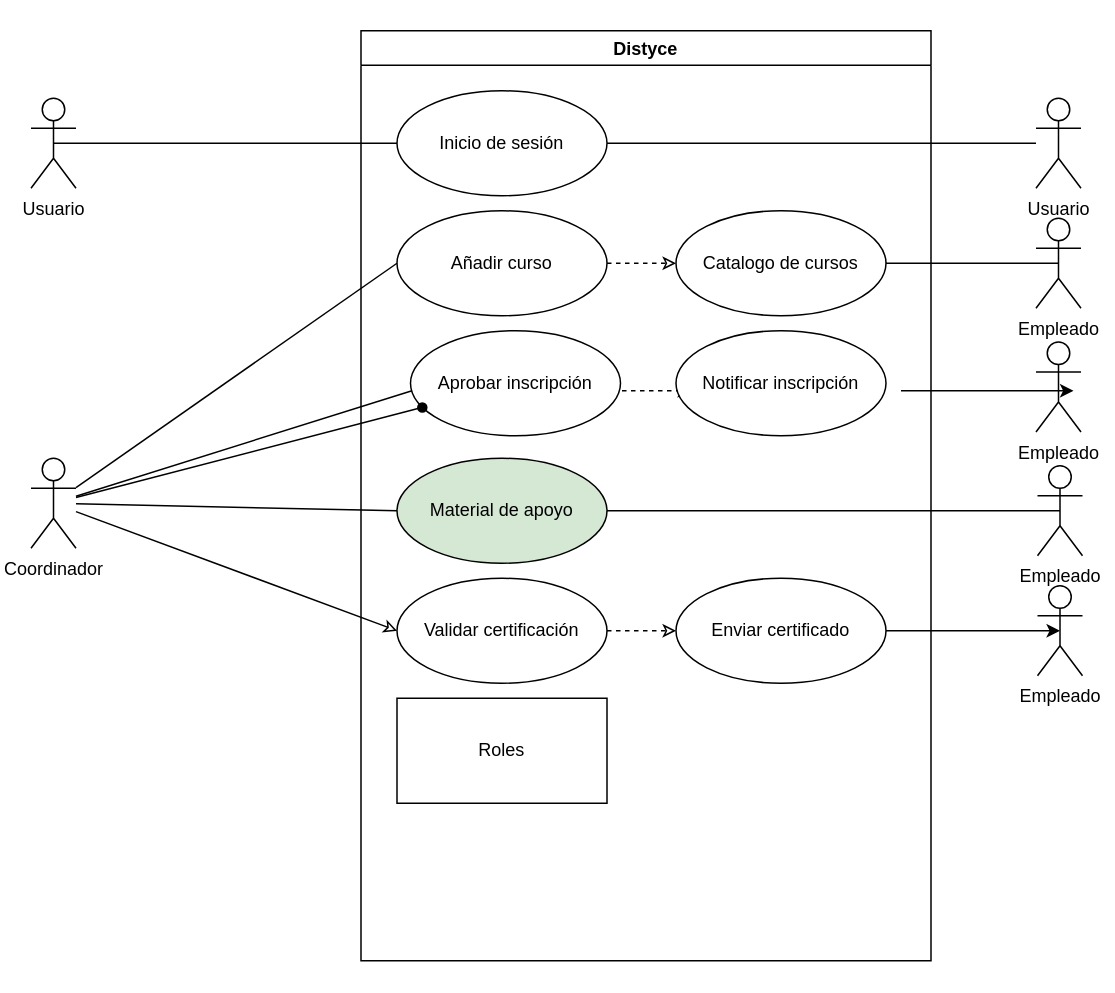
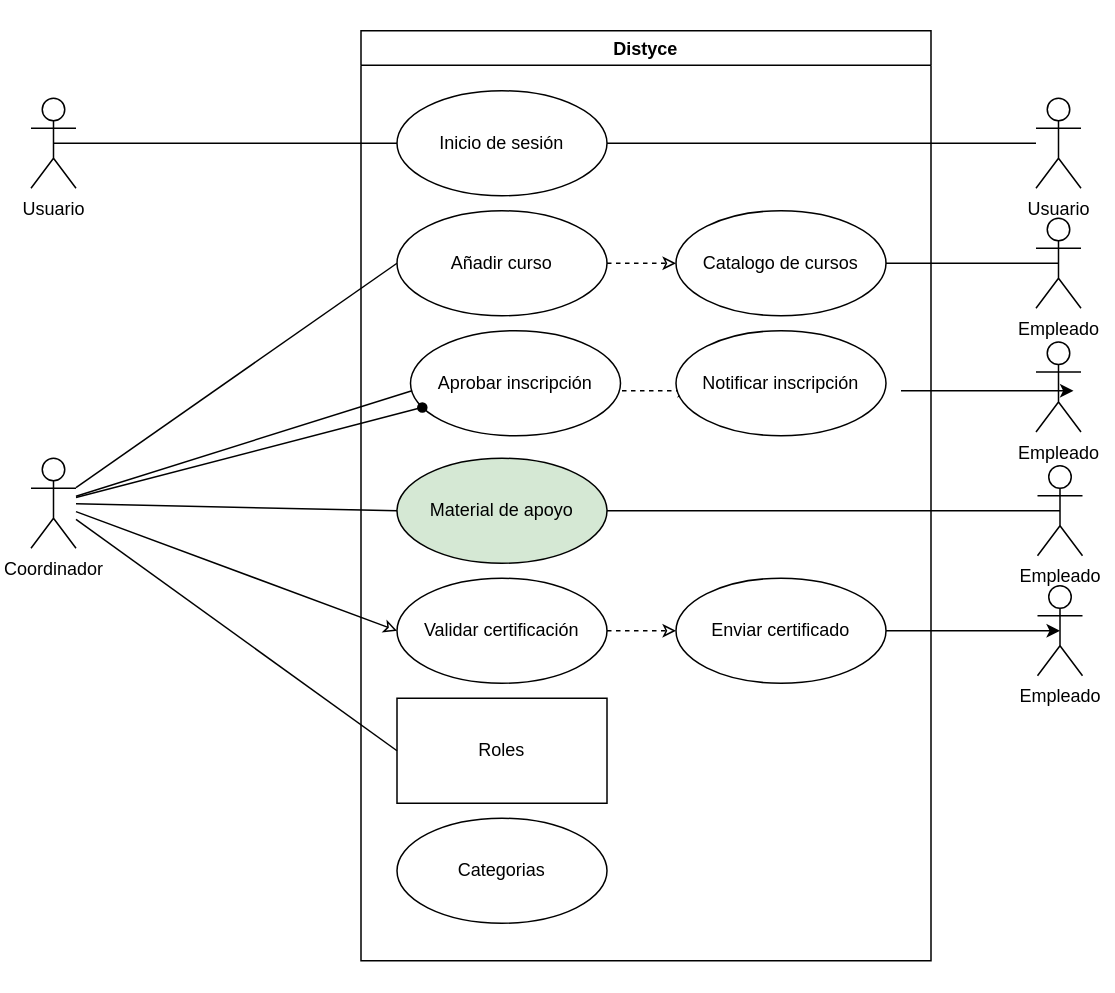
edge "Coordinador" -- "Roles": added
node "Categorias": added
